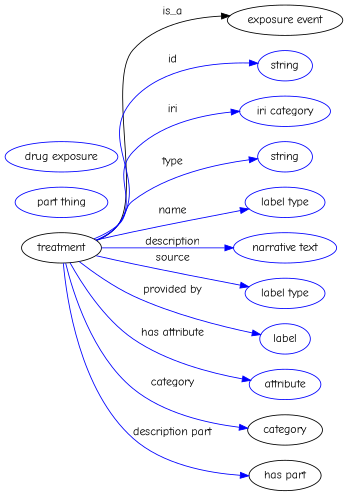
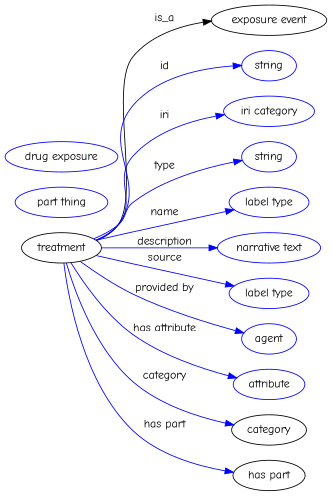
node "label": label "label" -> "agent"
edge "treatment" -> "has part": label "description part" -> "has part"
